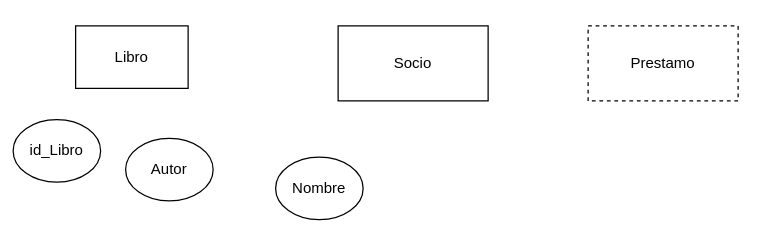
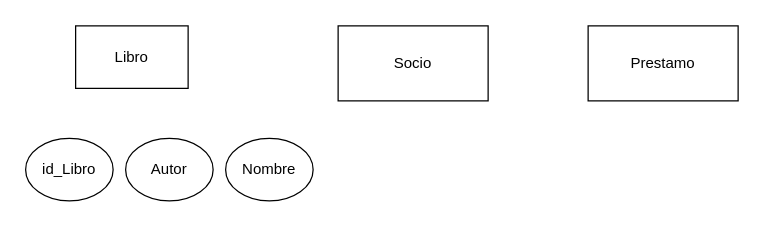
node "Prestamo": style dashed -> solid
node "id_Libro": moved (57, 151) -> (69, 169)
node "Nombre": moved (319, 188) -> (269, 169)
